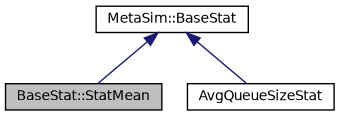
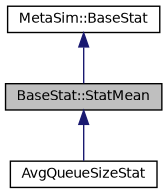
edge "AvgQueueSizeStat" -> "MetaSim::BaseStat": now "AvgQueueSizeStat" -> "BaseStat::StatMean"
